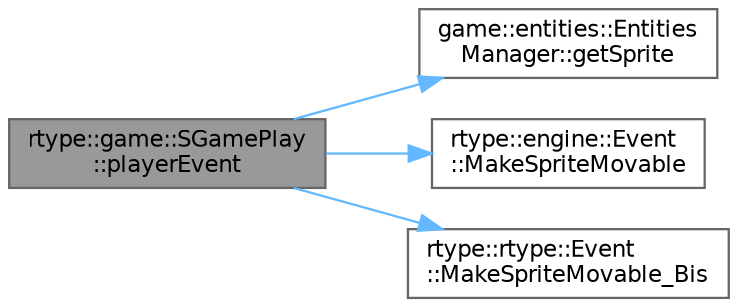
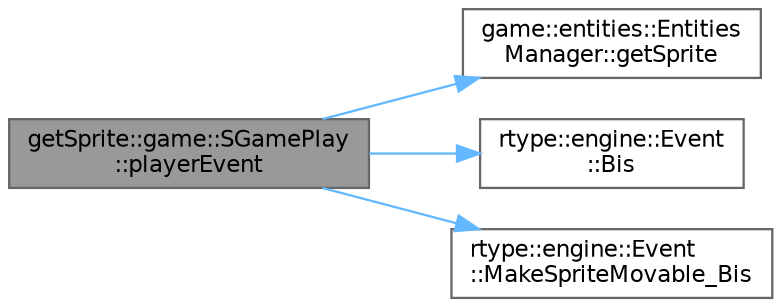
node "rtype::game::SGamePlay ::playerEvent": label "rtype::game::SGamePlay ::playerEvent" -> "getSprite::game::SGamePlay ::playerEvent"
node "rtype::engine::Event ::MakeSpriteMovable": label "rtype::engine::Event ::MakeSpriteMovable" -> "rtype::engine::Event ::Bis"
node "rtype::rtype::Event ::MakeSpriteMovable_Bis": label "rtype::rtype::Event ::MakeSpriteMovable_Bis" -> "rtype::engine::Event ::MakeSpriteMovable_Bis"
